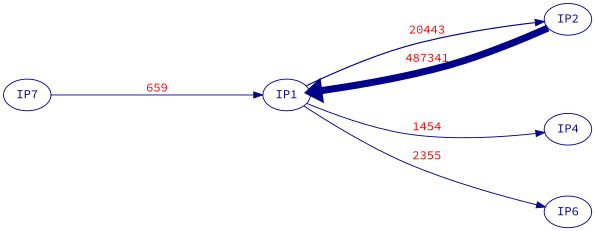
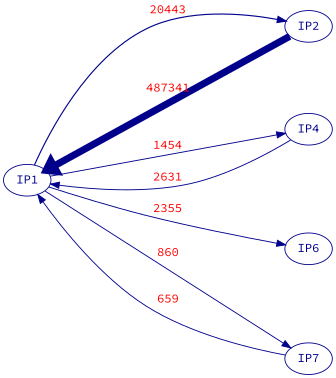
edge "IP4" -> "IP1": added, label "2631"
edge "IP1" -> "IP7": added, label "860"
